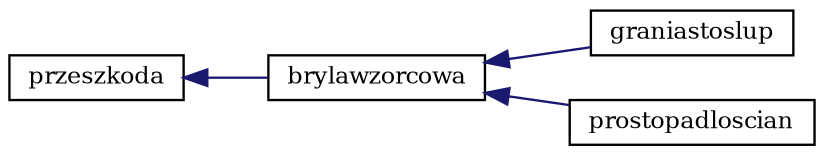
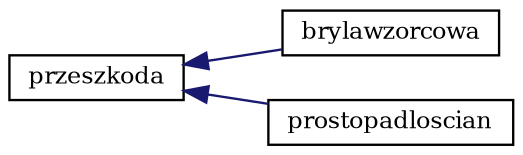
node "graniastoslup": removed
edge "prostopadloscian" -> "brylawzorcowa": now "prostopadloscian" -> "przeszkoda"
